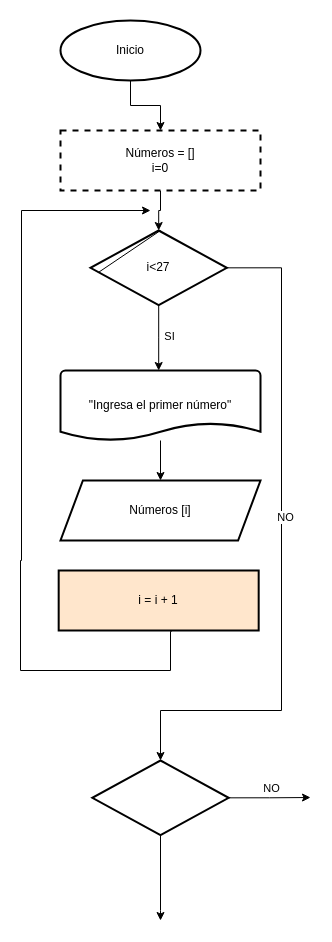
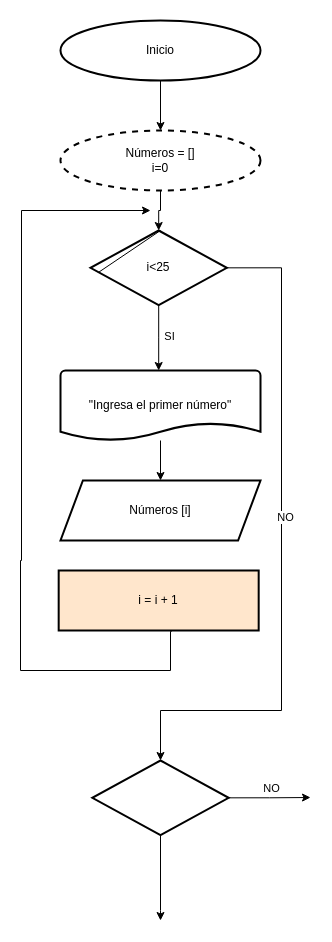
node "Inicio": size 140x60 -> 200x60
node "Números = [] i=0": shape rounded rectangle -> ellipse
node "i<27": label "i<27" -> "i<25"
